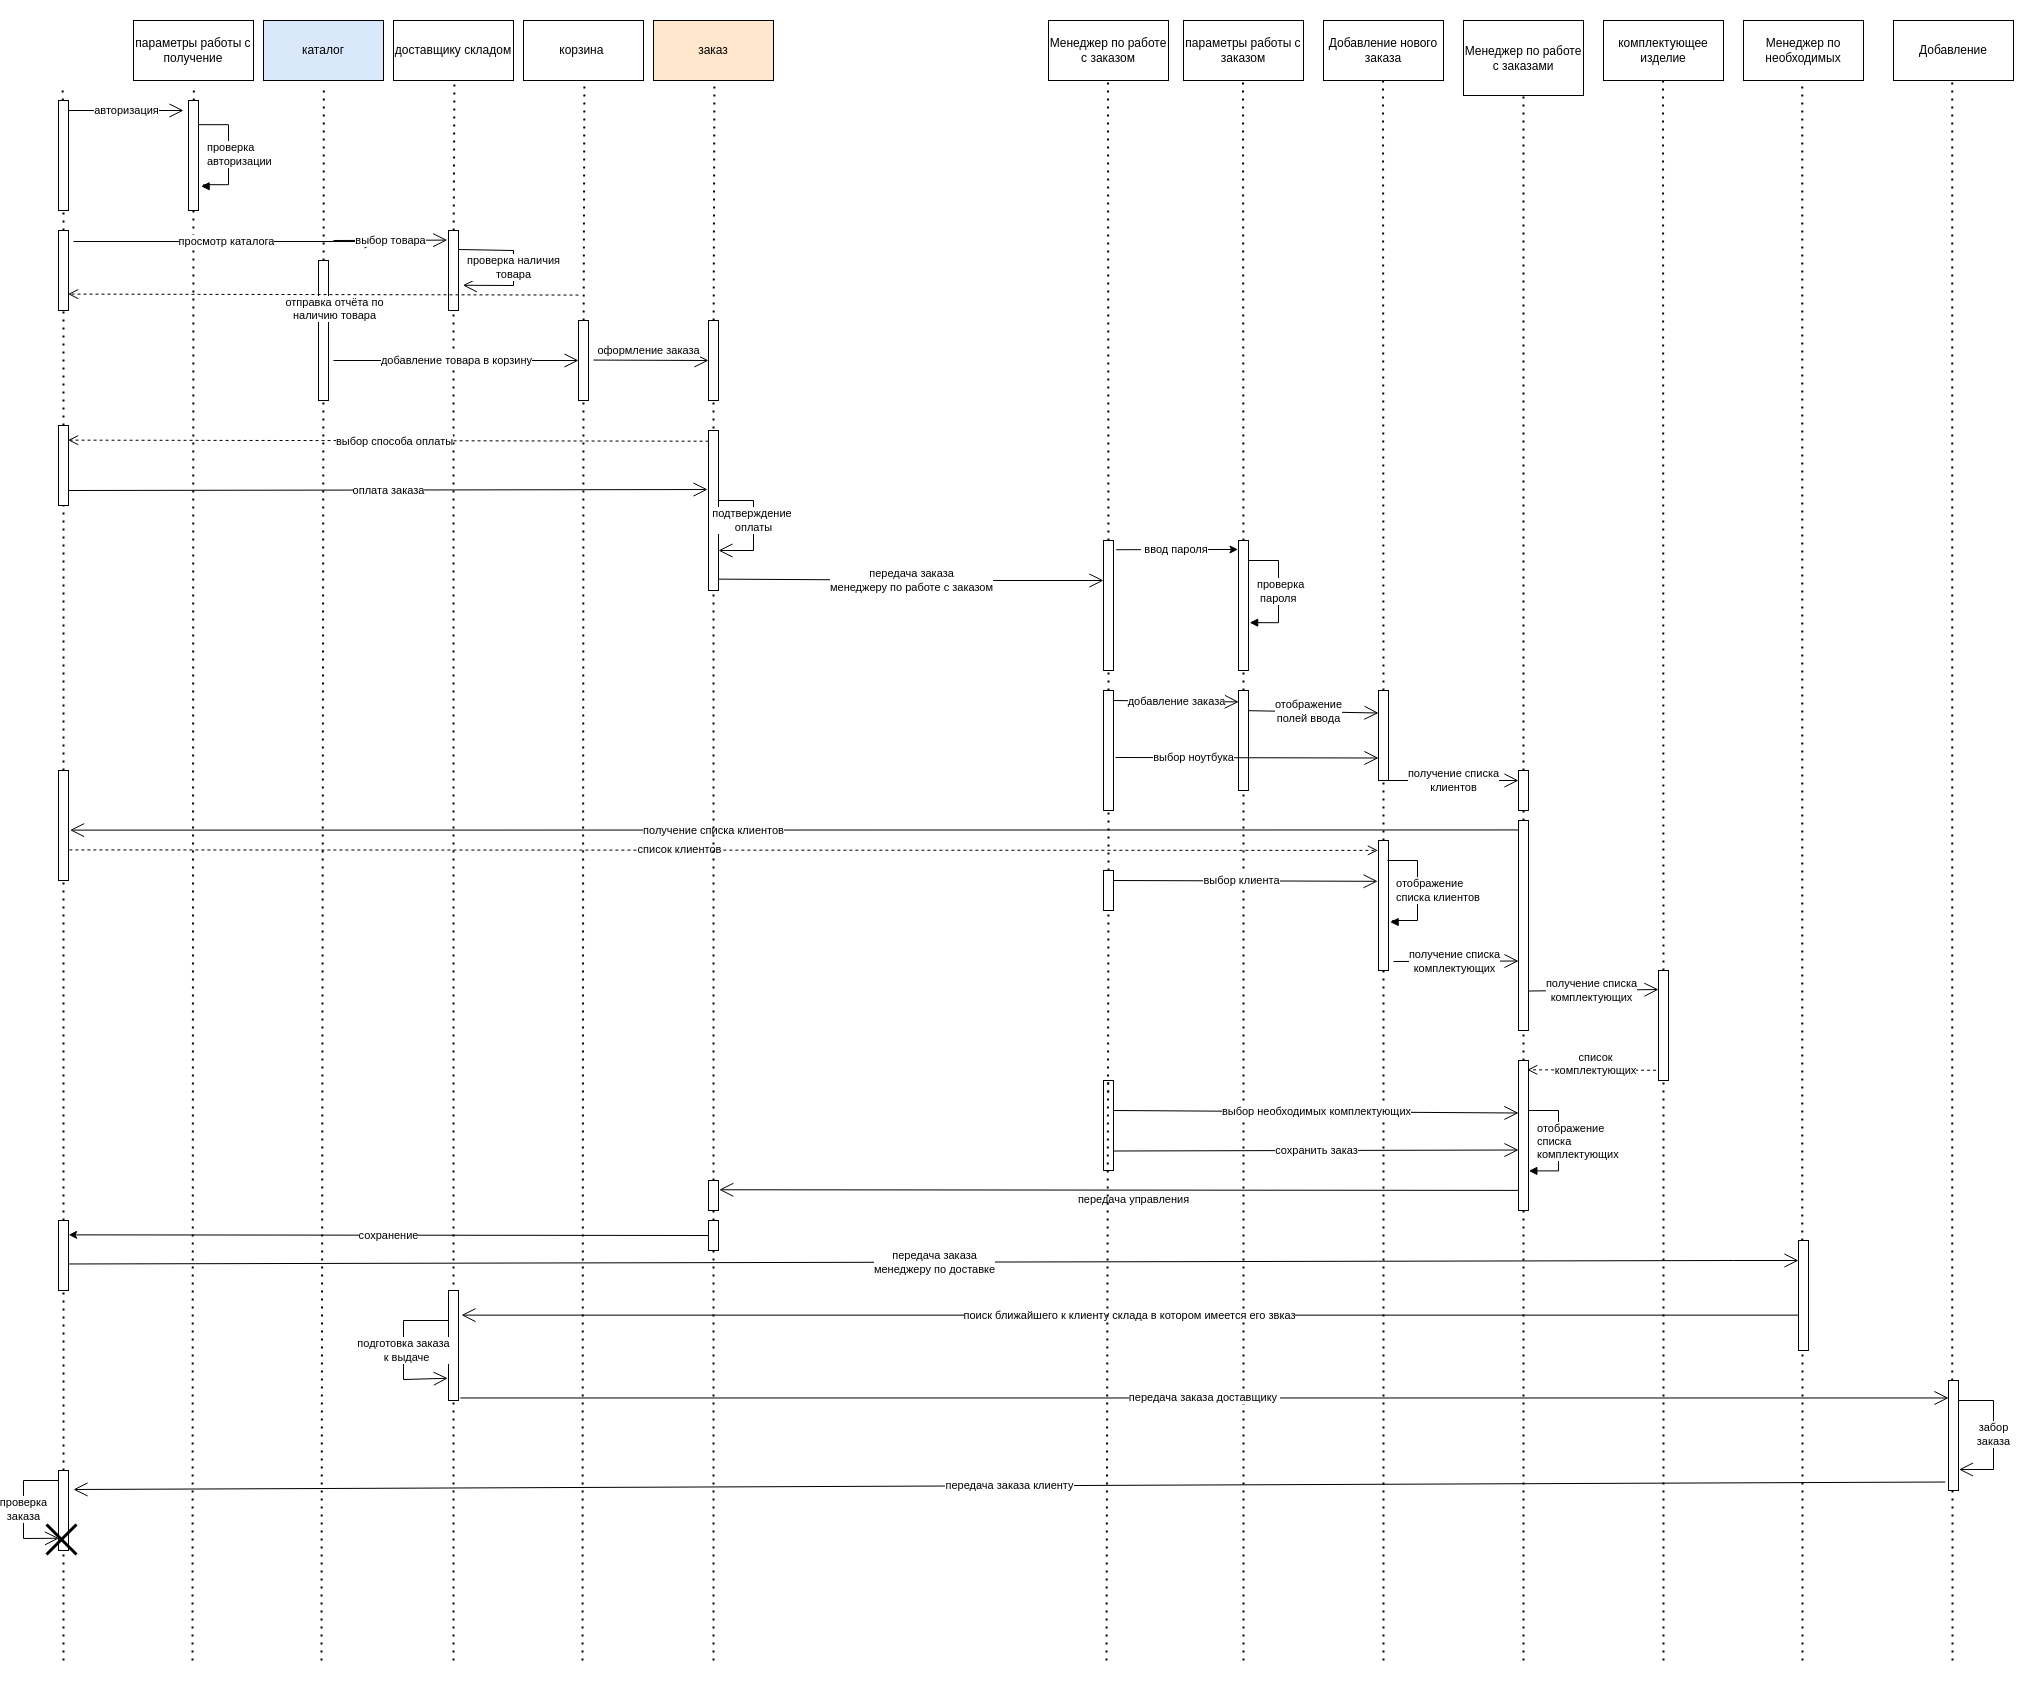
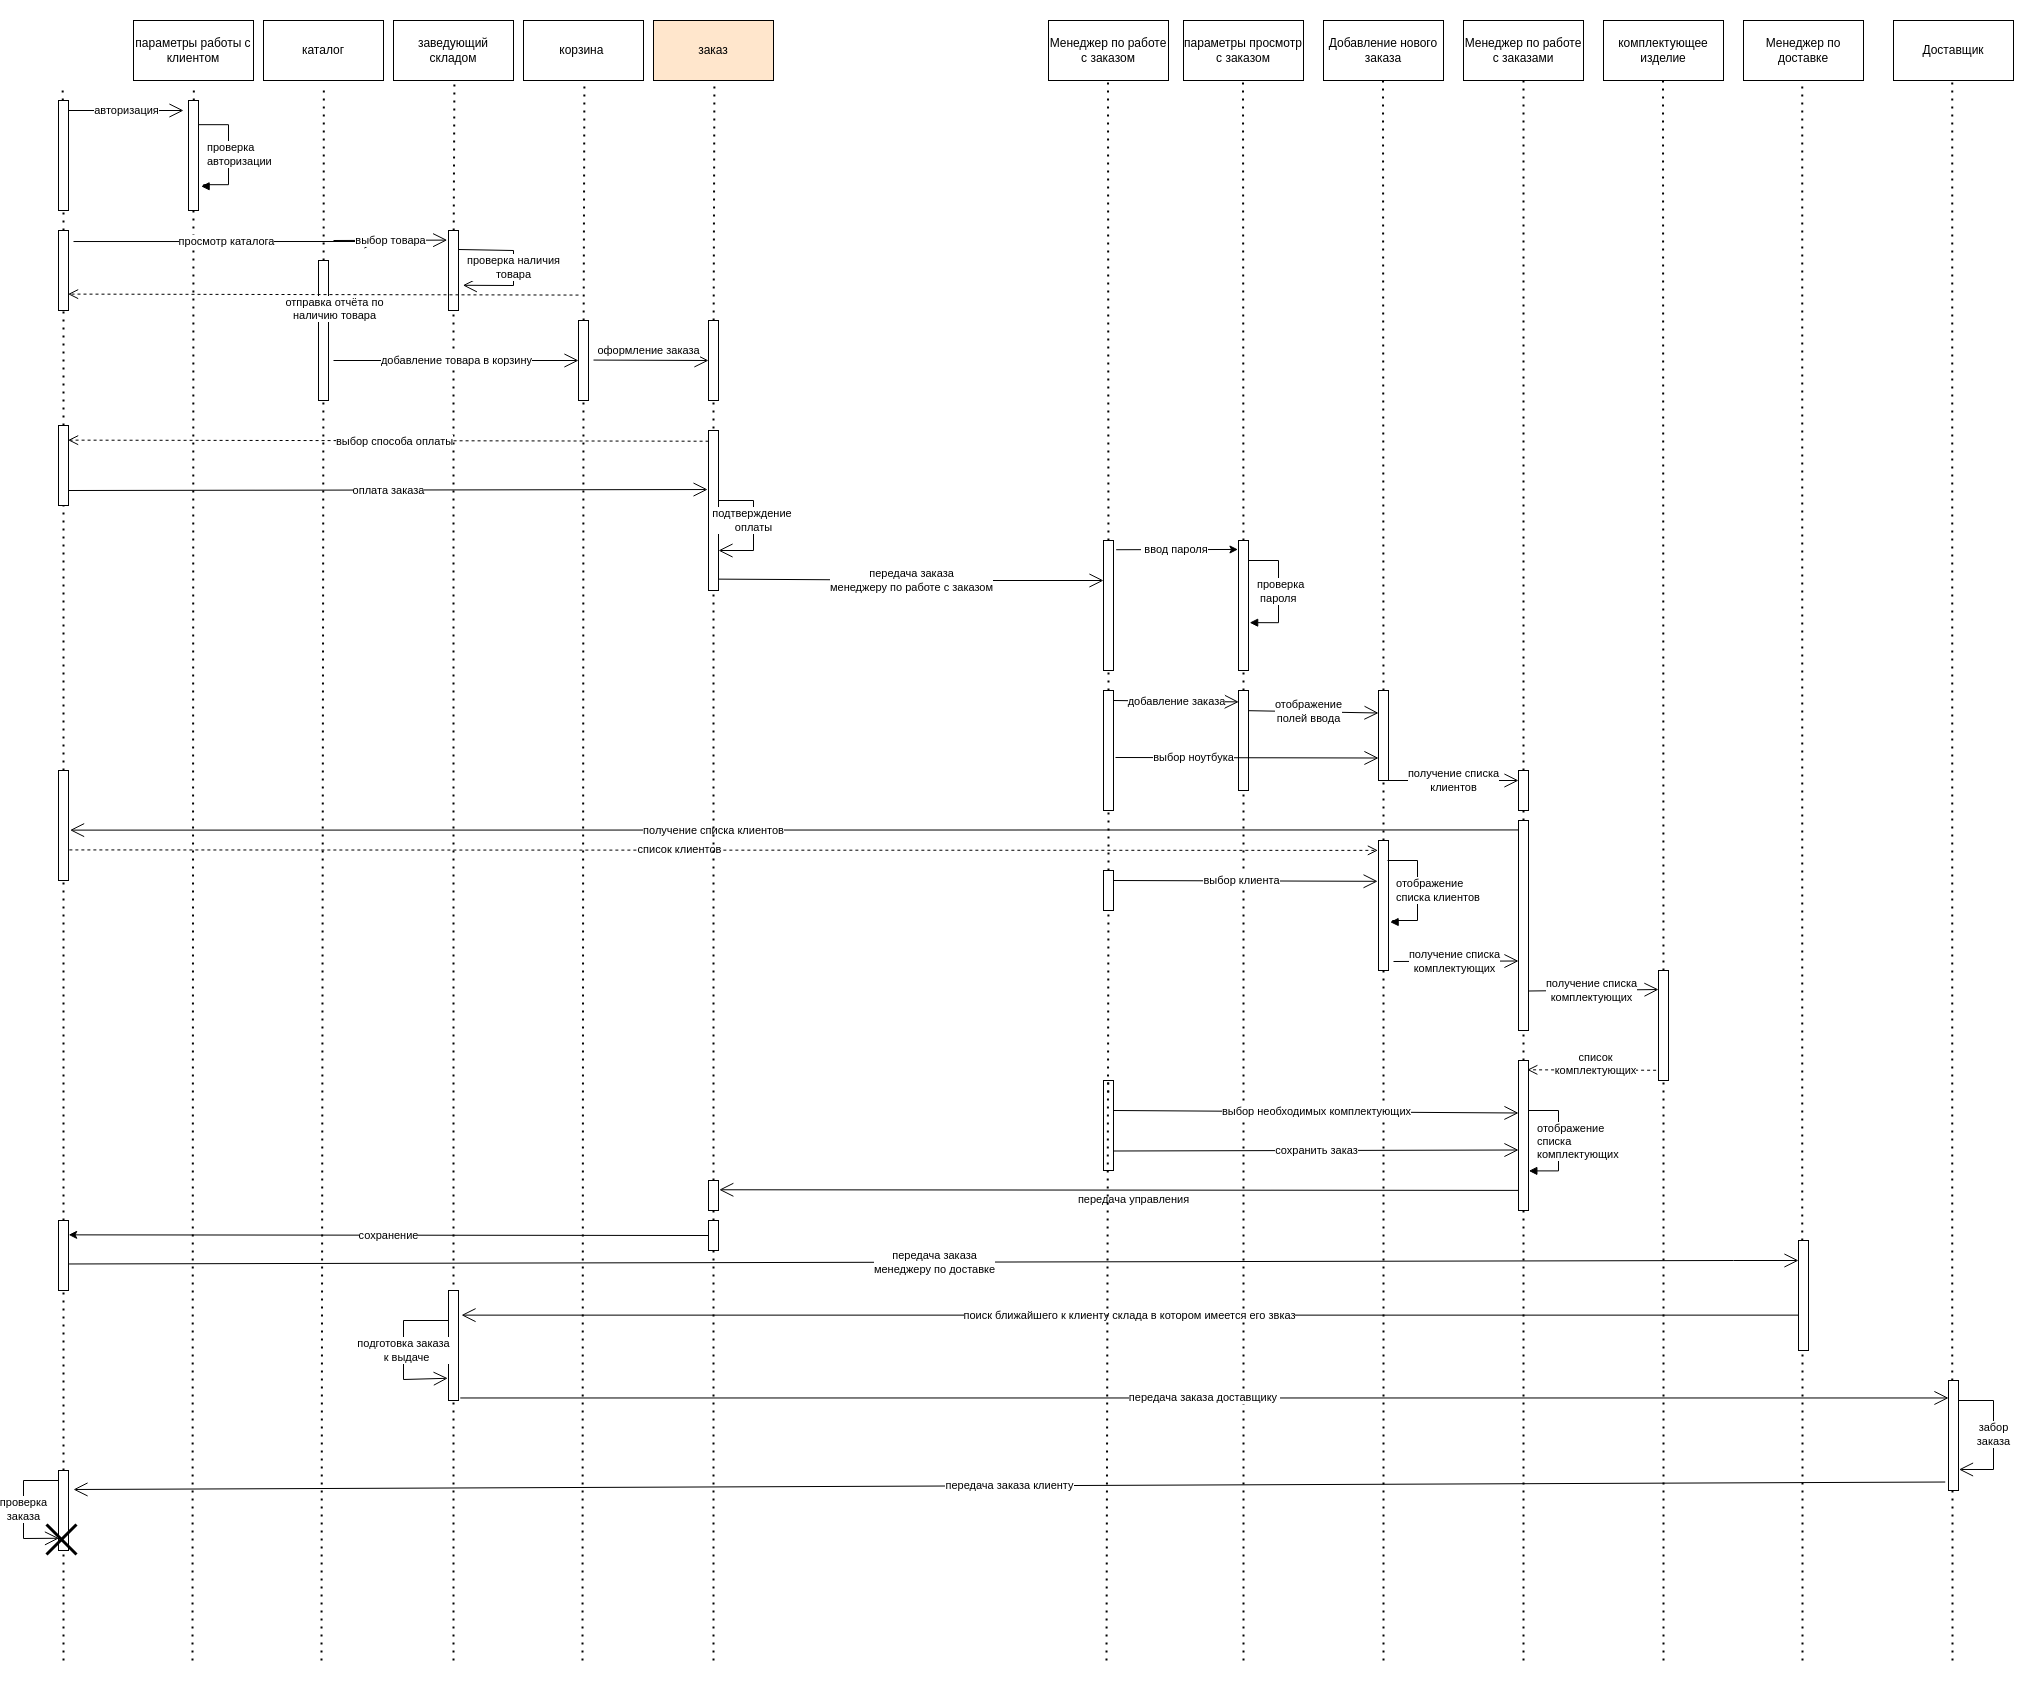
node "параметры работы с получение": label "параметры работы с получение" -> "параметры работы с клиентом"
node "каталог": fillcolor #dae8fc -> #ffffff
node "доставщику складом": label "доставщику складом" -> "заведующий складом"
node "параметры работы с заказом": label "параметры работы с заказом" -> "параметры просмотр с заказом"
node "Менеджер по необходимых": label "Менеджер по необходимых" -> "Менеджер по доставке"
node "Добавление": label "Добавление" -> "Доставщик"
node "Менеджер по работе с заказами": size 120x75 -> 120x60
